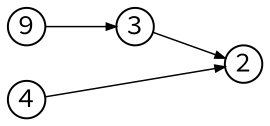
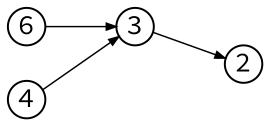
node "9": label "9" -> "6"
edge "4" -> "2": now "4" -> "3"
